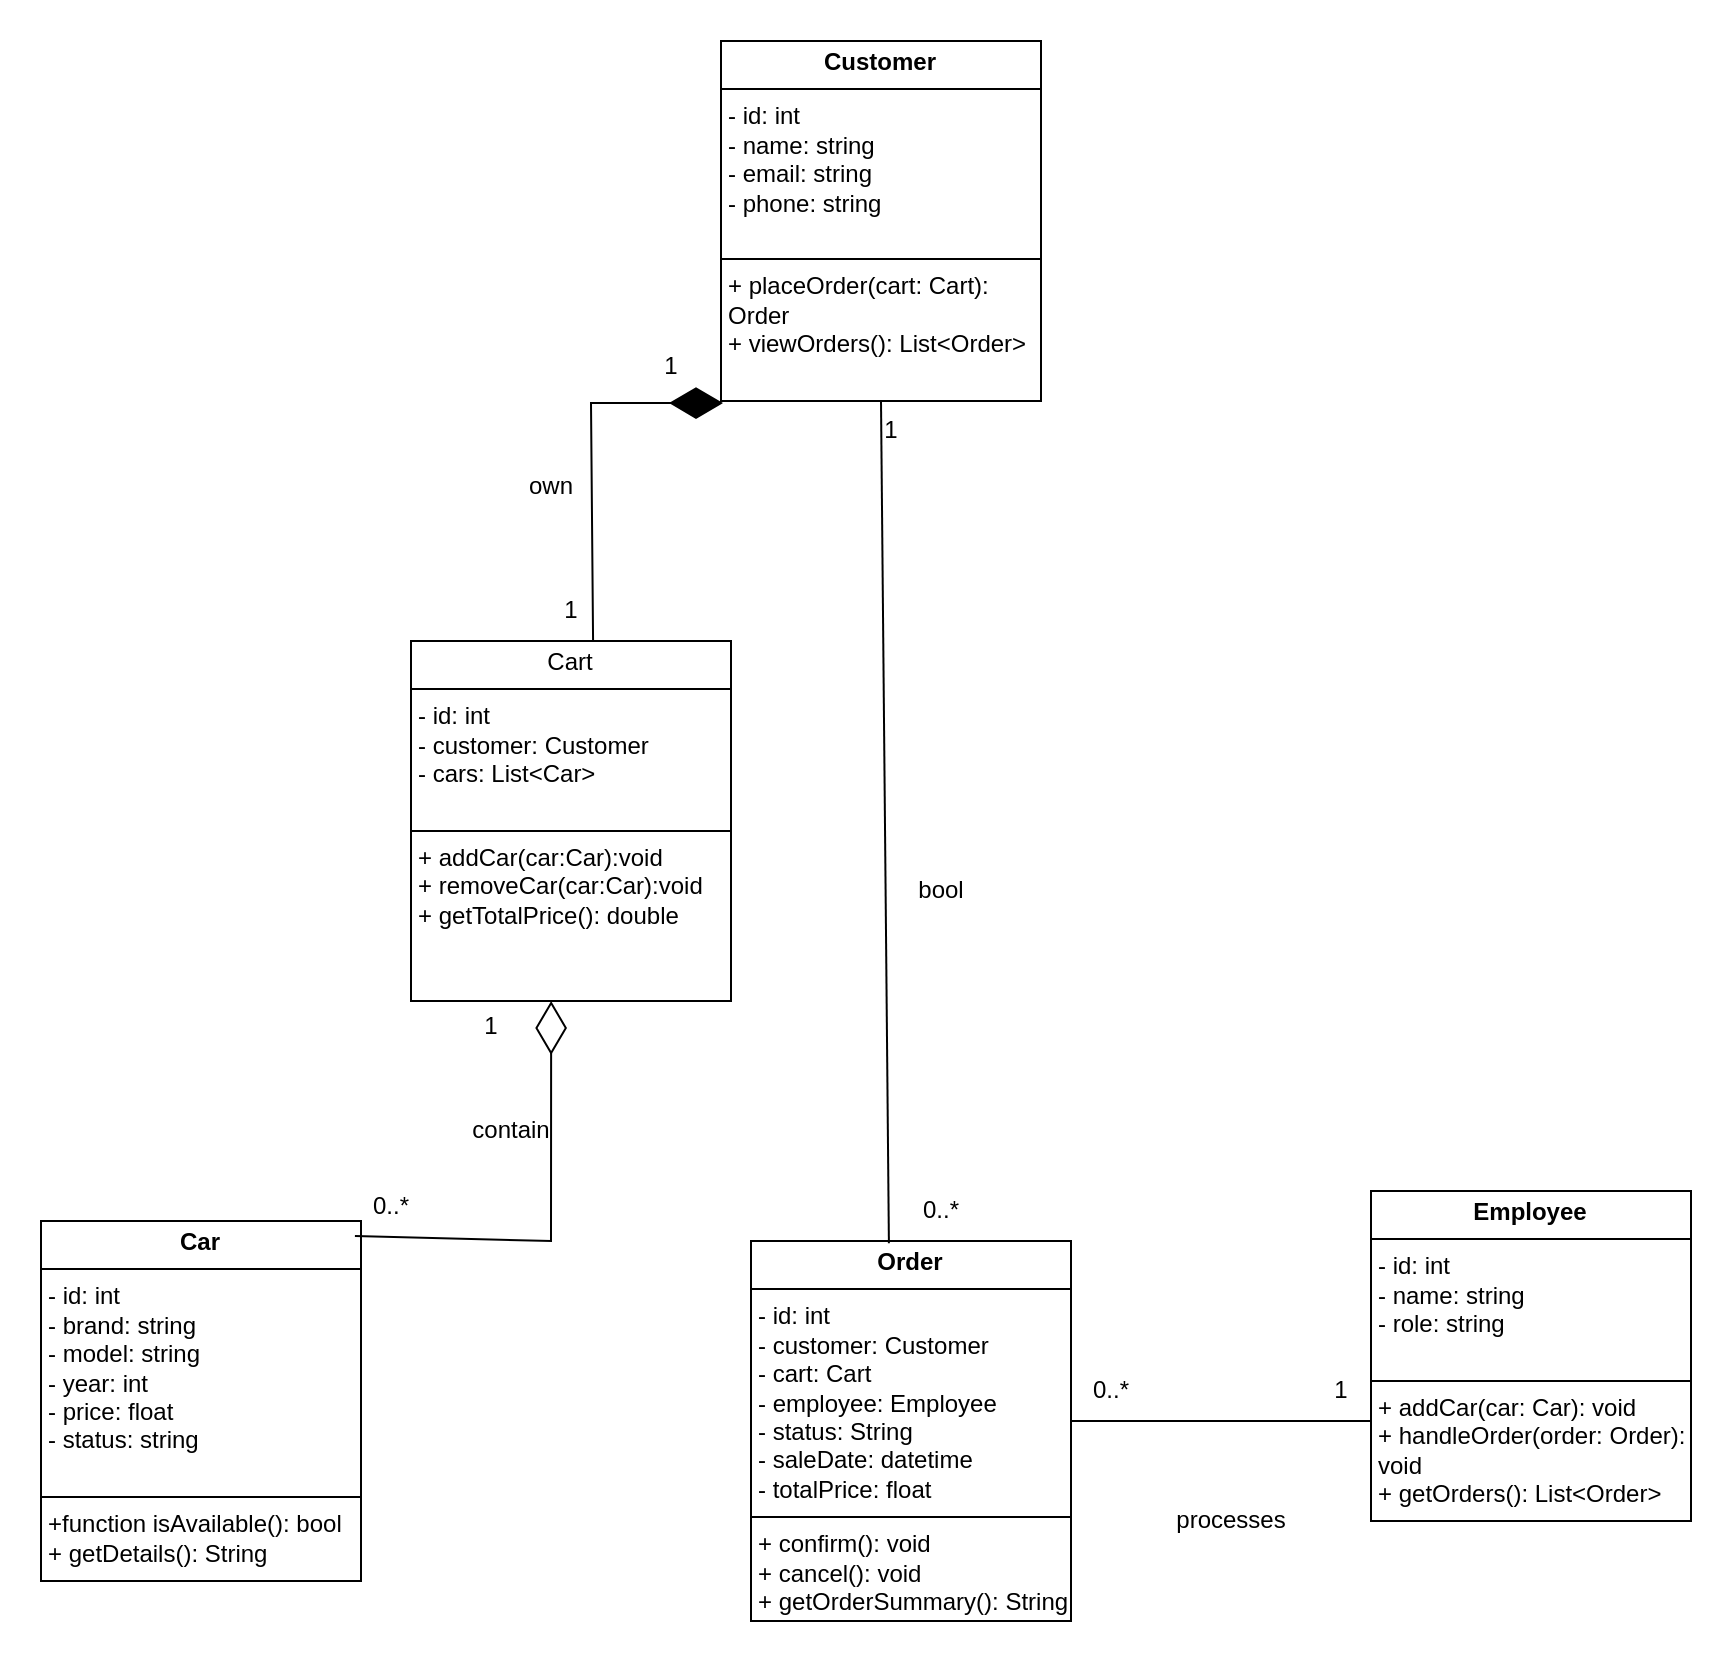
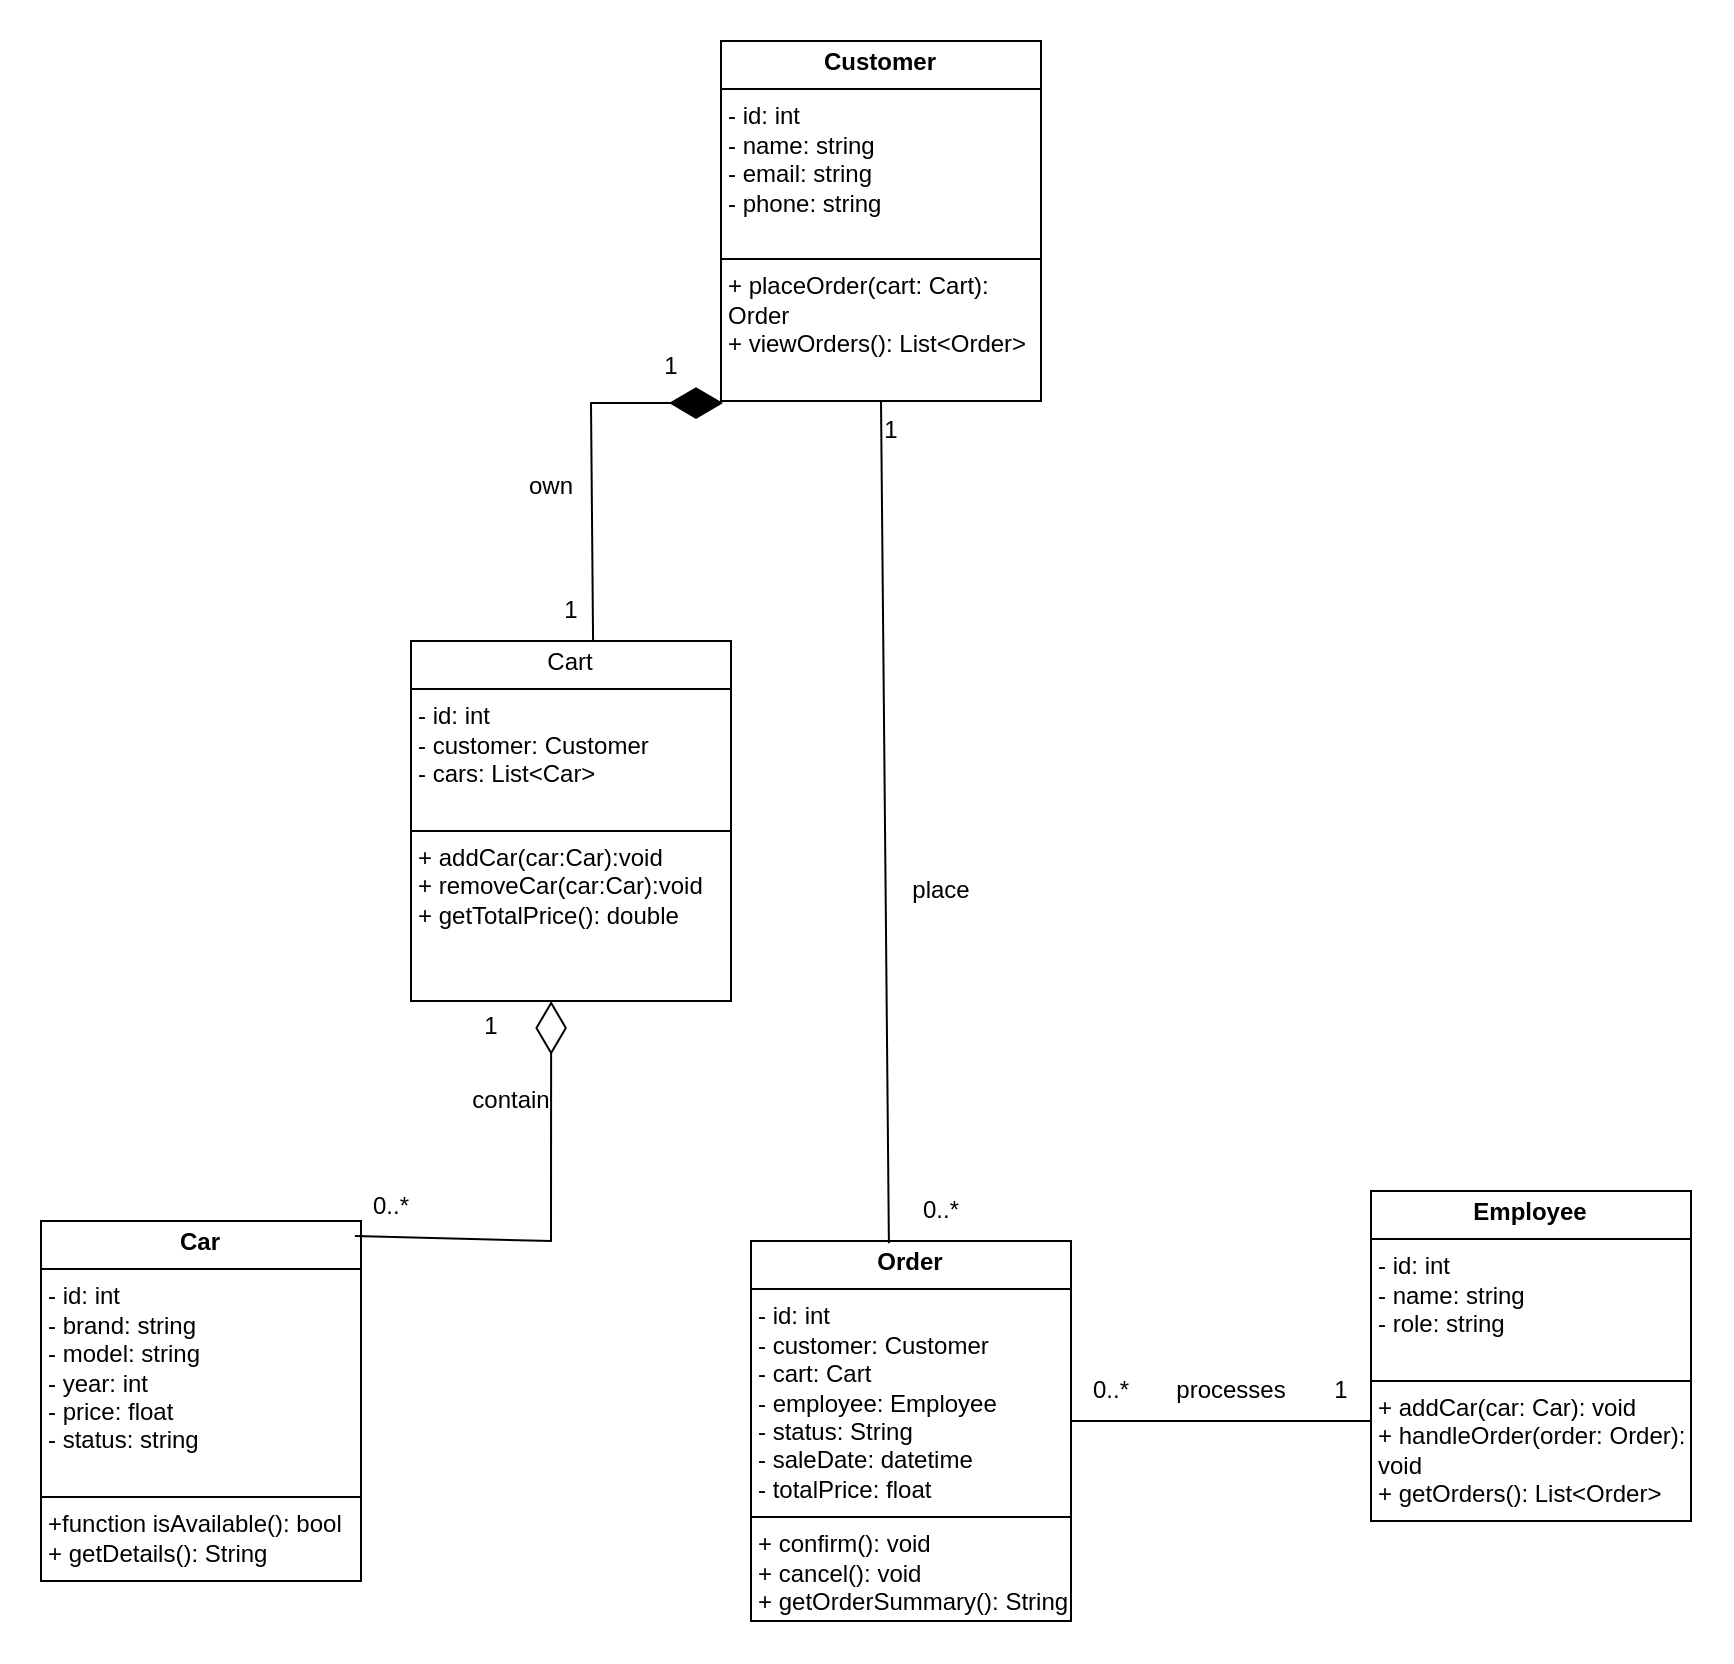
node "bool": label "bool" -> "place"
node "contain": moved (511, 1131) -> (511, 1101)
node "processes": moved (1231, 1521) -> (1231, 1391)
